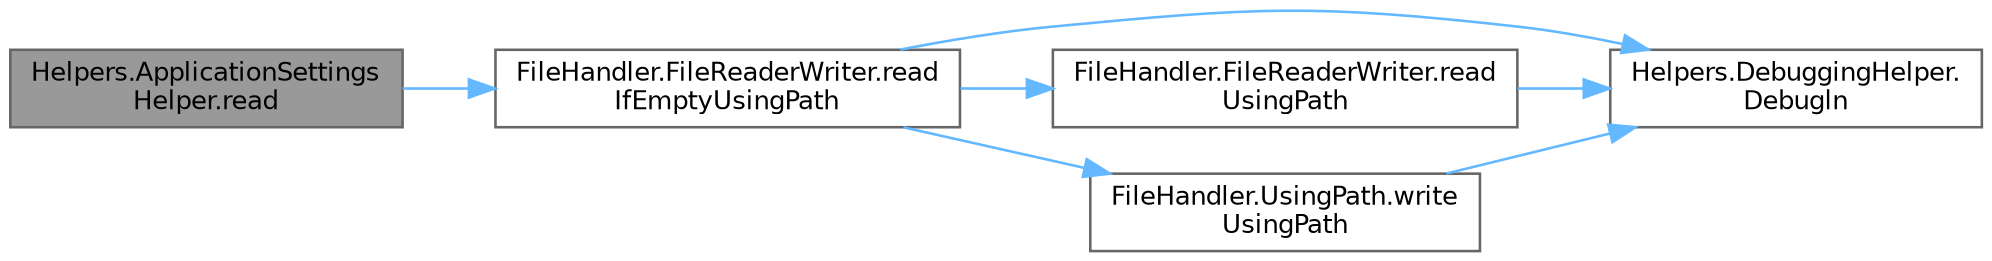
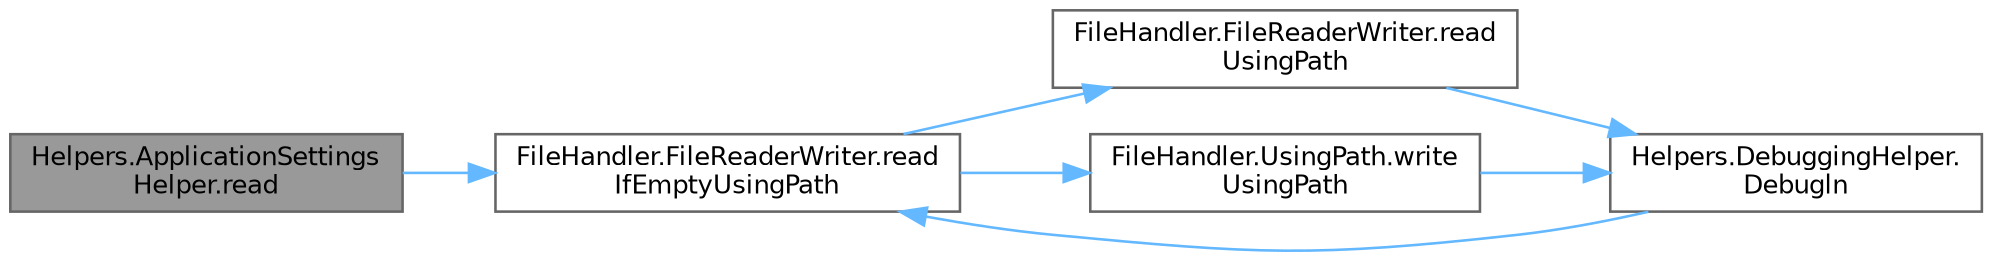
edge "FileHandler.FileReaderWriter.read IfEmptyUsingPath" -> "Helpers.DebuggingHelper. Debugln": reversed
